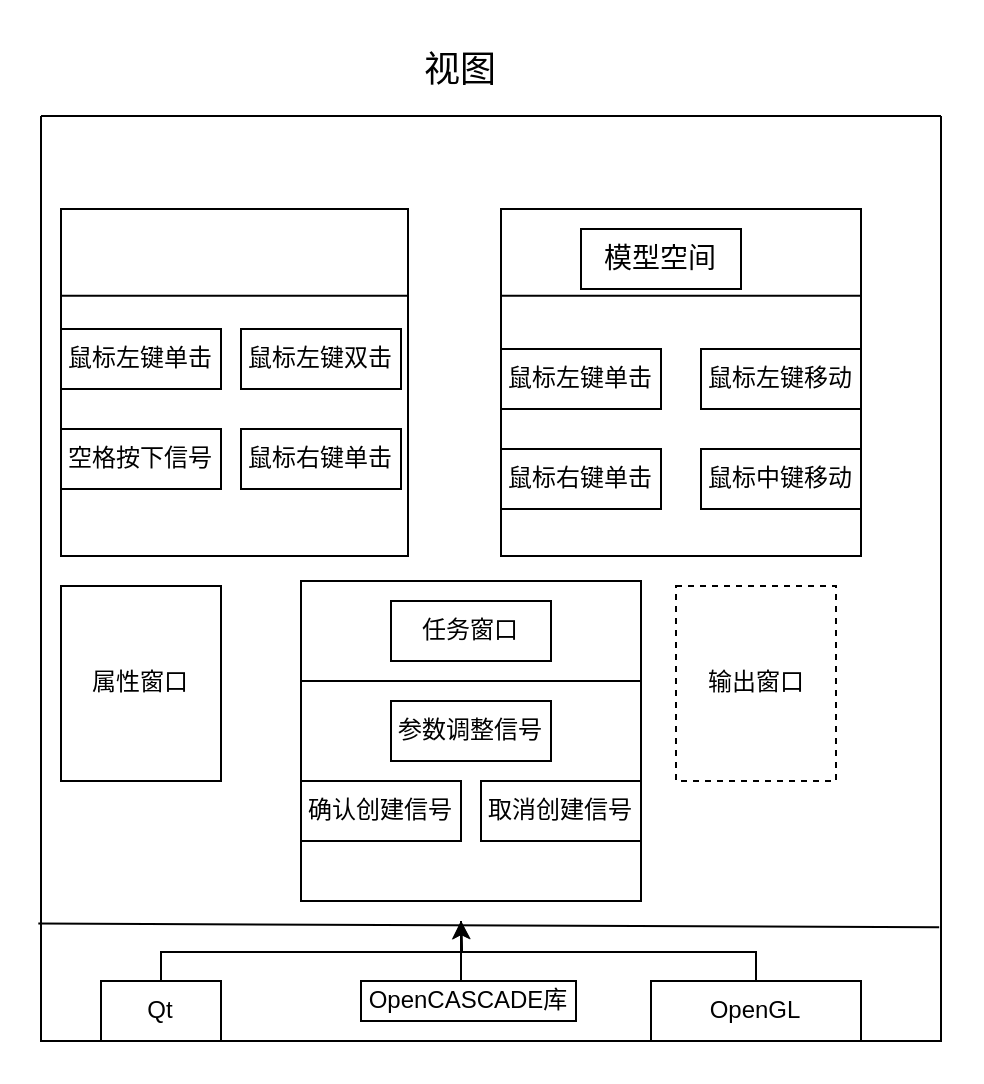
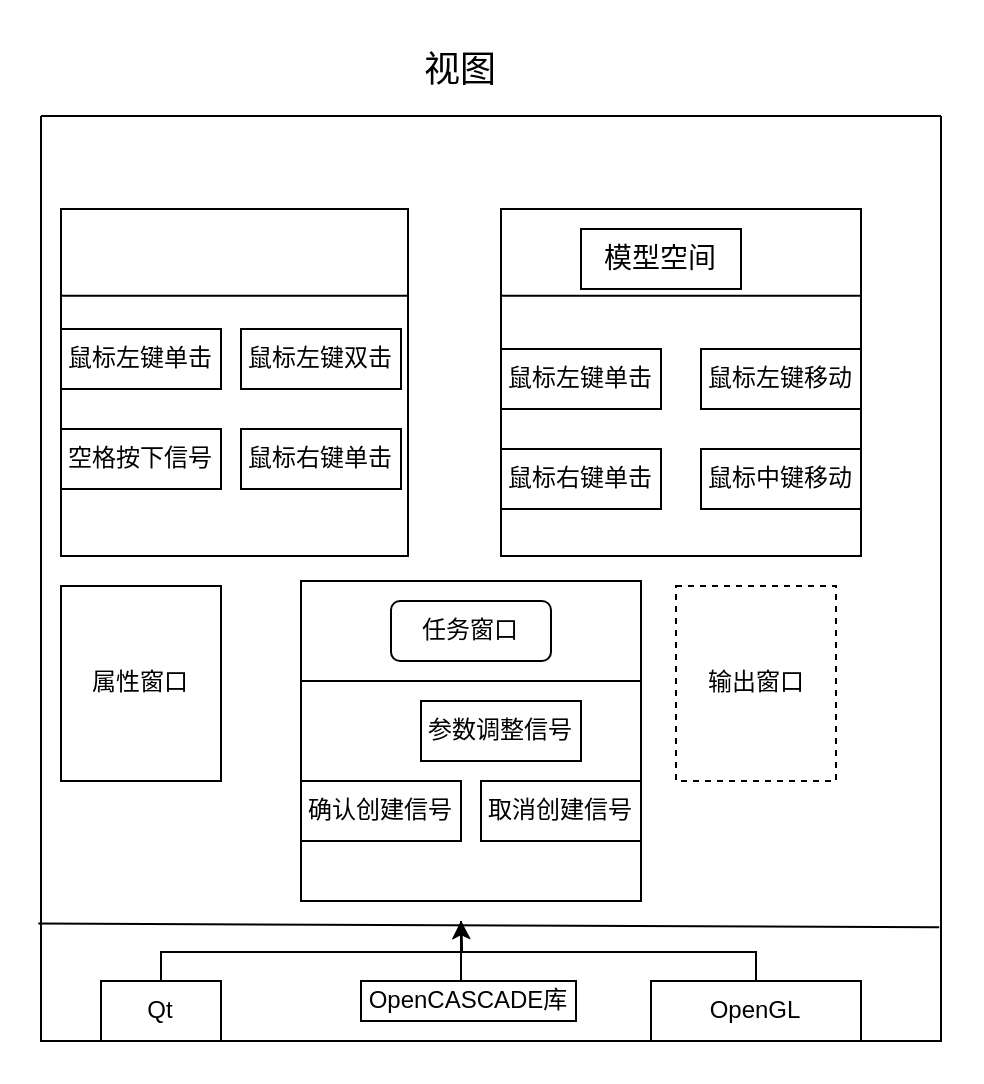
node "任务窗口": shape rectangle -> rounded rectangle
node "参数调整信号": moved (471, 731) -> (501, 731)
